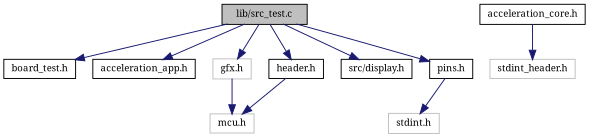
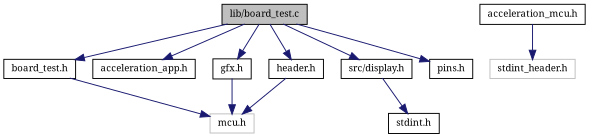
node "lib/src_test.c": label "lib/src_test.c" -> "lib/board_test.c"
node "acceleration_core.h": label "acceleration_core.h" -> "acceleration_mcu.h"
node "gfx.h": color grey75 -> black
edge "pins.h" -> "stdint.h": now "src/display.h" -> "stdint.h"
edge "board_test.h" -> "mcu.h": added
node "stdint.h": color grey75 -> black
